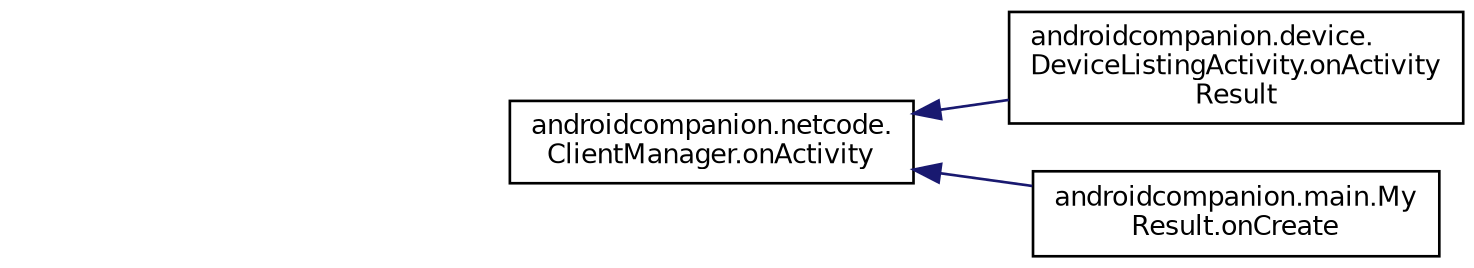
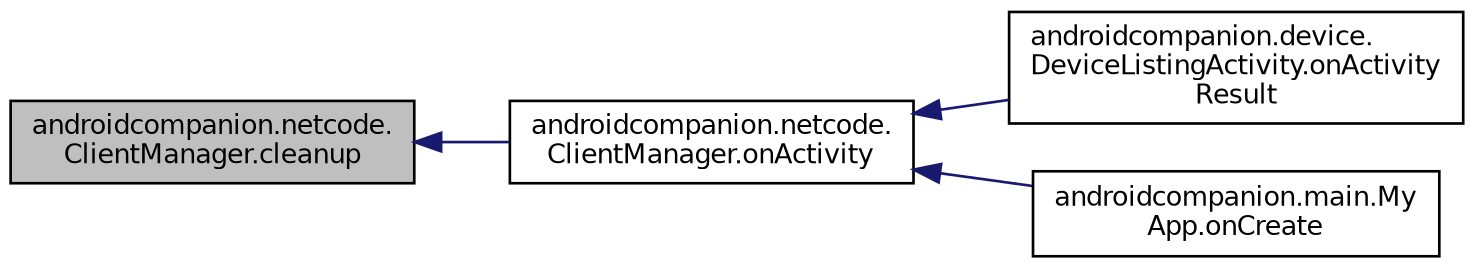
node "androidcompanion.netcode. ClientManager.cleanup": added
node "androidcompanion.main.My Result.onCreate": label "androidcompanion.main.My Result.onCreate" -> "androidcompanion.main.My App.onCreate"
